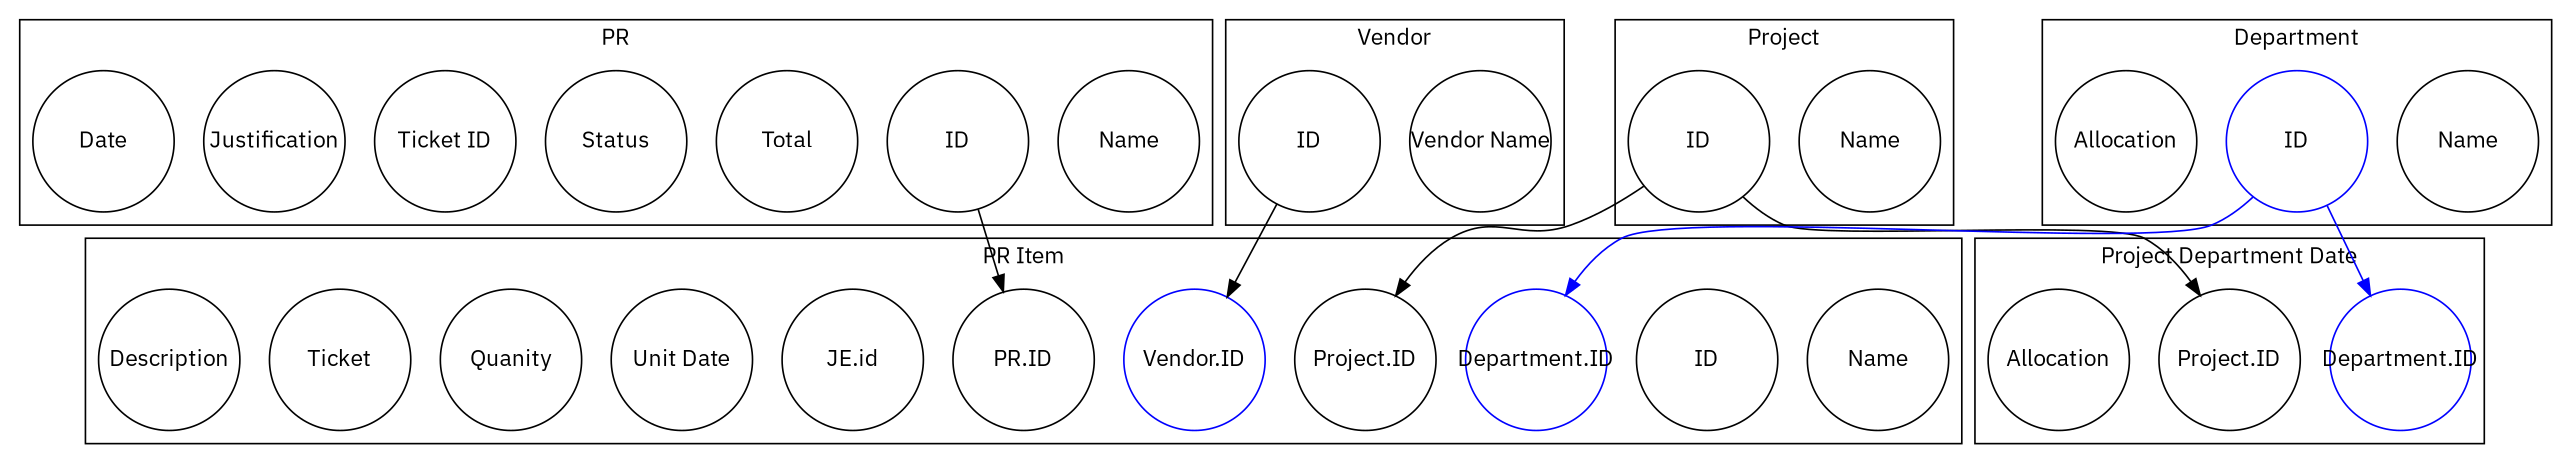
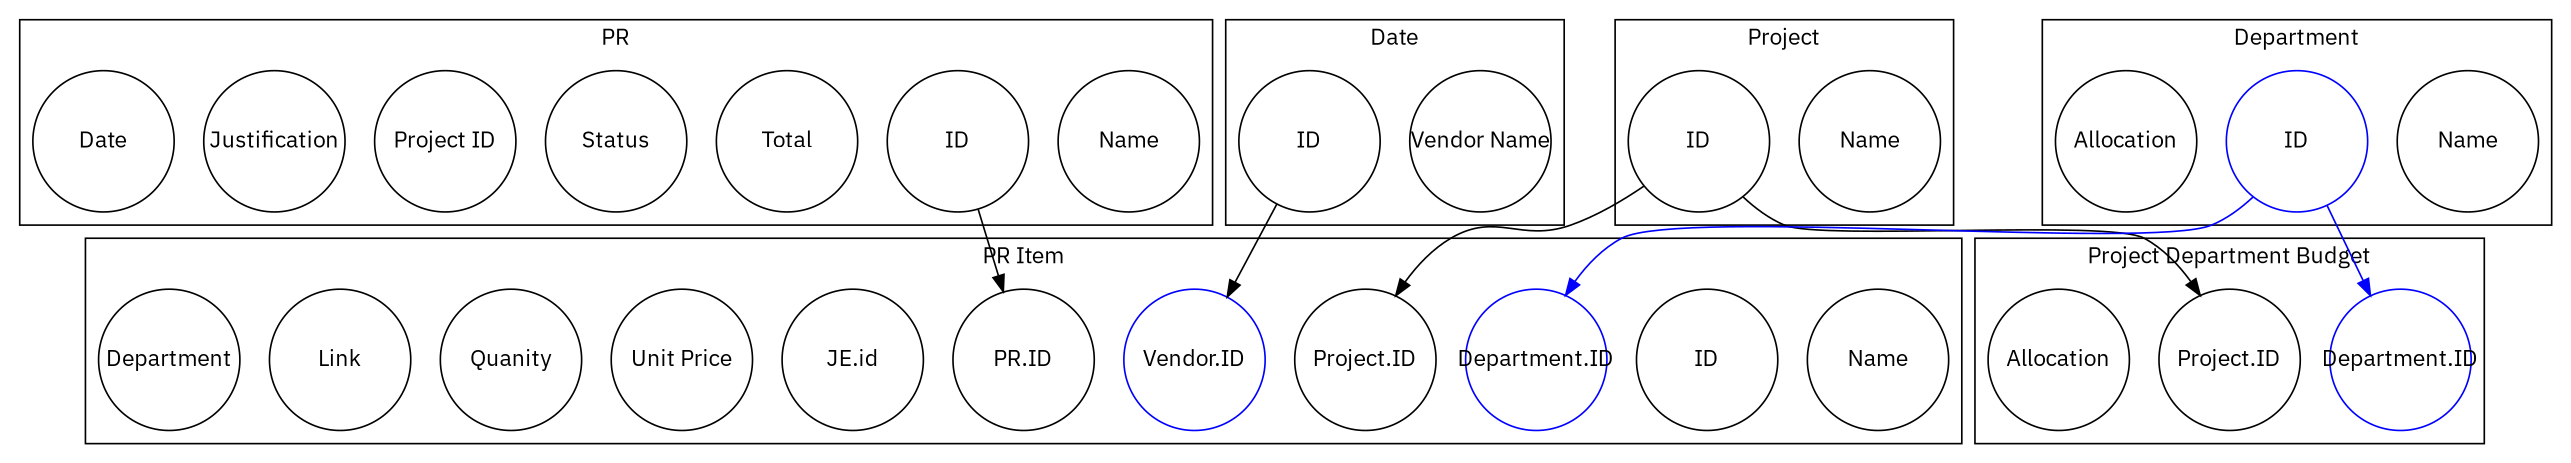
cluster "Vendor": label "Vendor" -> "Date"
node "Ticket ID": label "Ticket ID" -> "Project ID"
cluster "Project Department Date": label "Project Department Date" -> "Project Department Budget"
node "Description": label "Description" -> "Department"
node "Ticket": label "Ticket" -> "Link"
node "Unit Date": label "Unit Date" -> "Unit Price"
